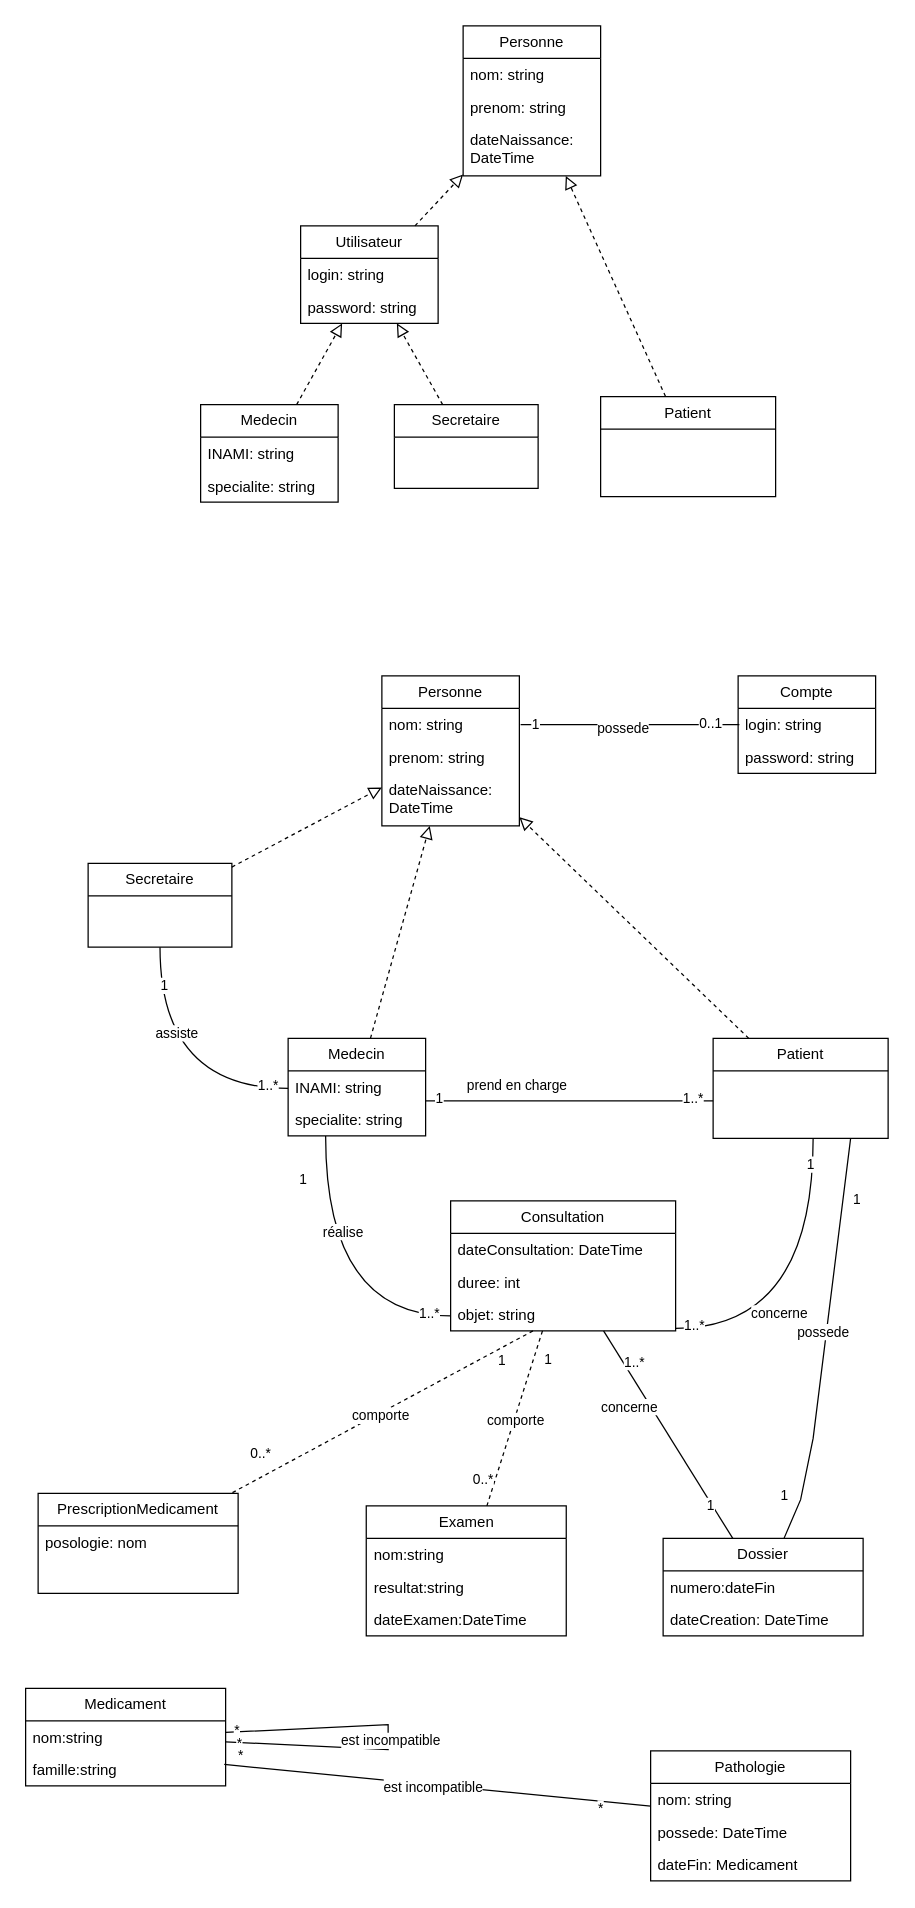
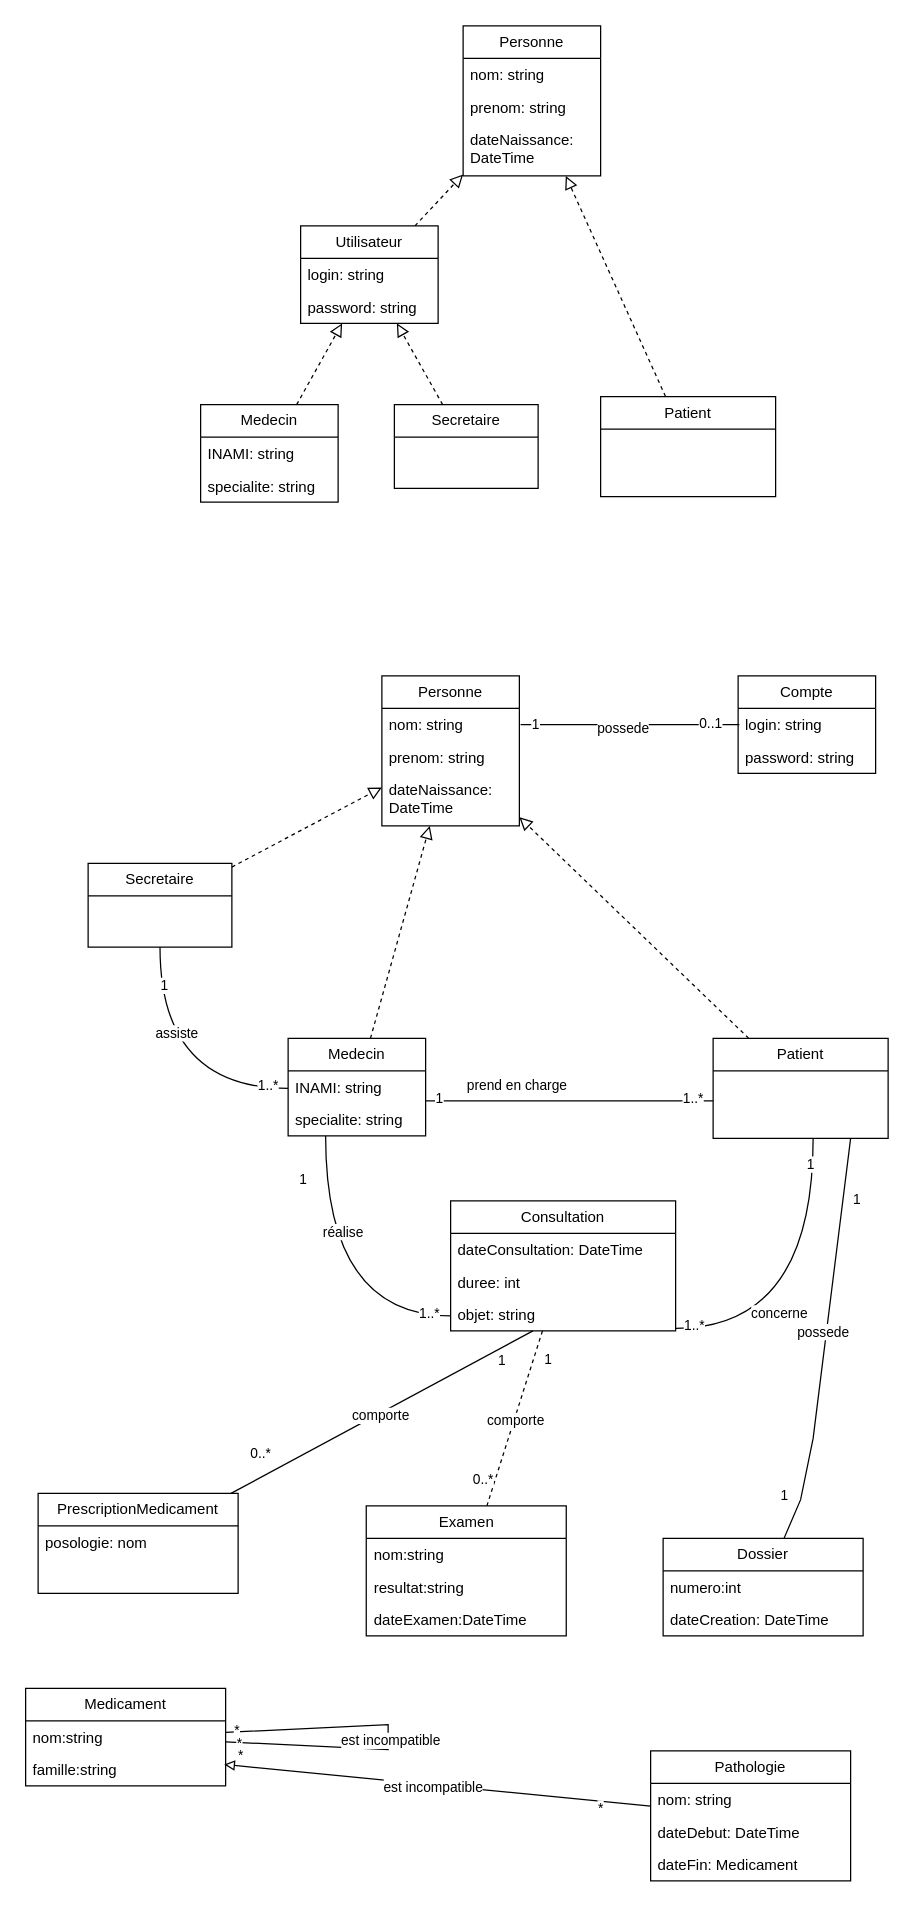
edge "objet: string" -- "PrescriptionMedicament": style dashed -> solid
edge "Consultation" -- "Dossier": removed, labels "1..*", "concerne", "1"
node "numero:dateFin": label "numero:dateFin" -> "numero:int"
edge "famille:string" -- "Pathologie": arrowhead none -> block
node "possede: DateTime": label "possede: DateTime" -> "dateDebut: DateTime"
